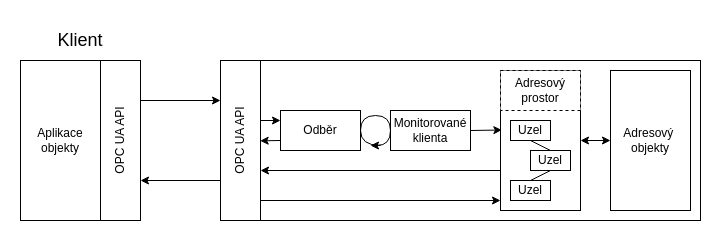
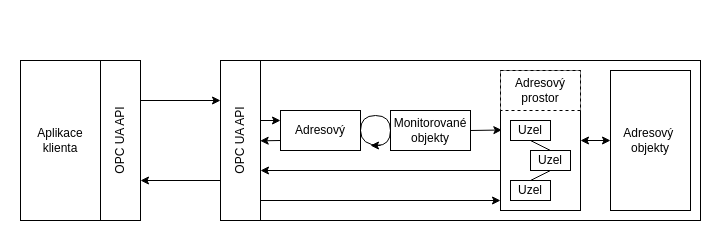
node "Klient": removed
node "Odběr": label "Odběr" -> "Adresový"
node "Monitorované klienta": label "Monitorované klienta" -> "Monitorované objekty"
node "Aplikace objekty": label "Aplikace objekty" -> "Aplikace klienta"
